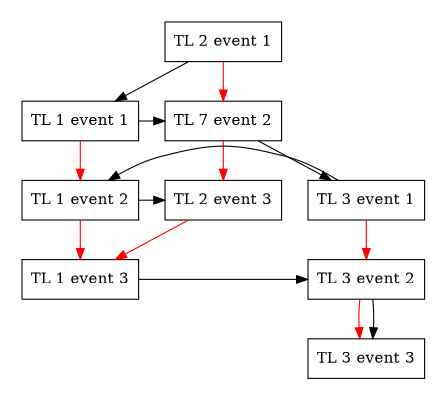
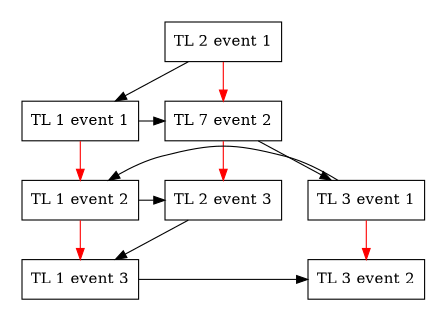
edge "TL 2 event 3" -> "TL 1 event 3": color red -> black
node "TL 3 event 3": removed
